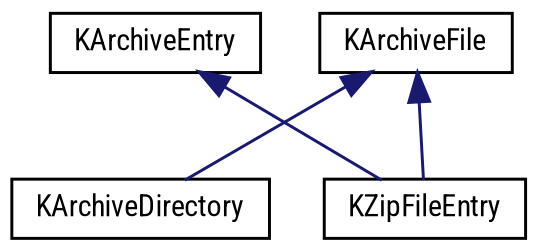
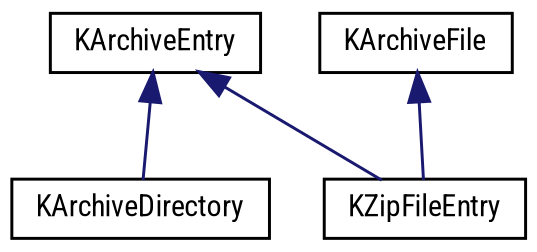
edge "KArchiveDirectory" -> "KArchiveFile": now "KArchiveDirectory" -> "KArchiveEntry"
